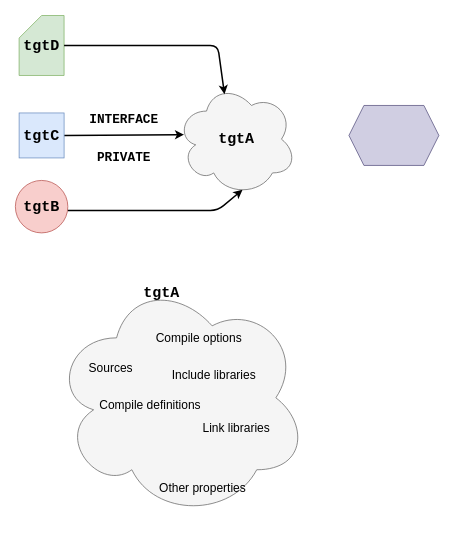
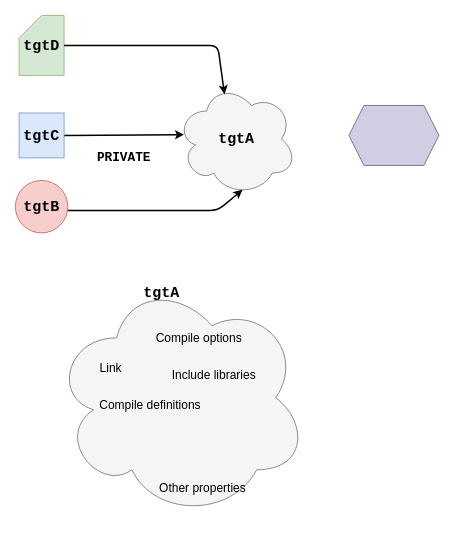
node "INTERFACE": removed
node "Sources": label "Sources" -> "Link"
node "Link libraries": removed
